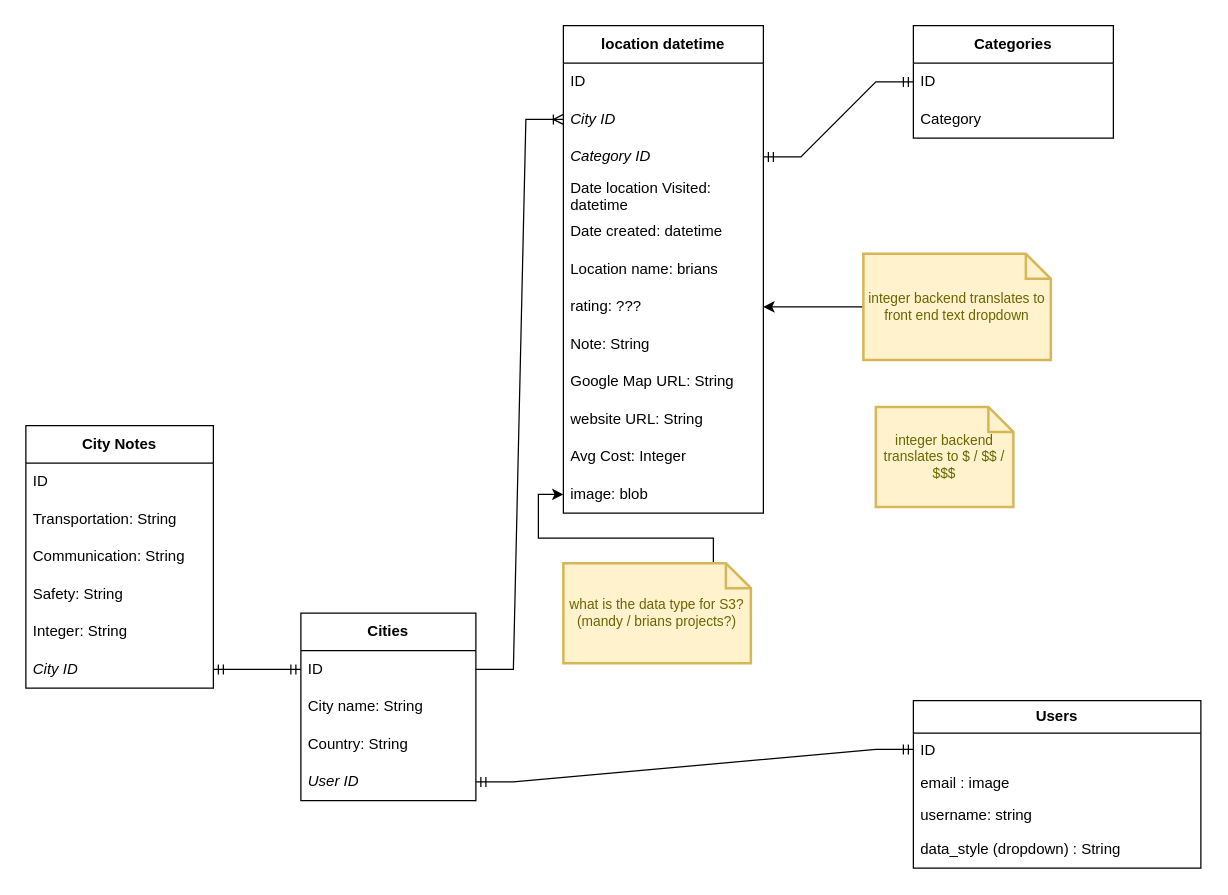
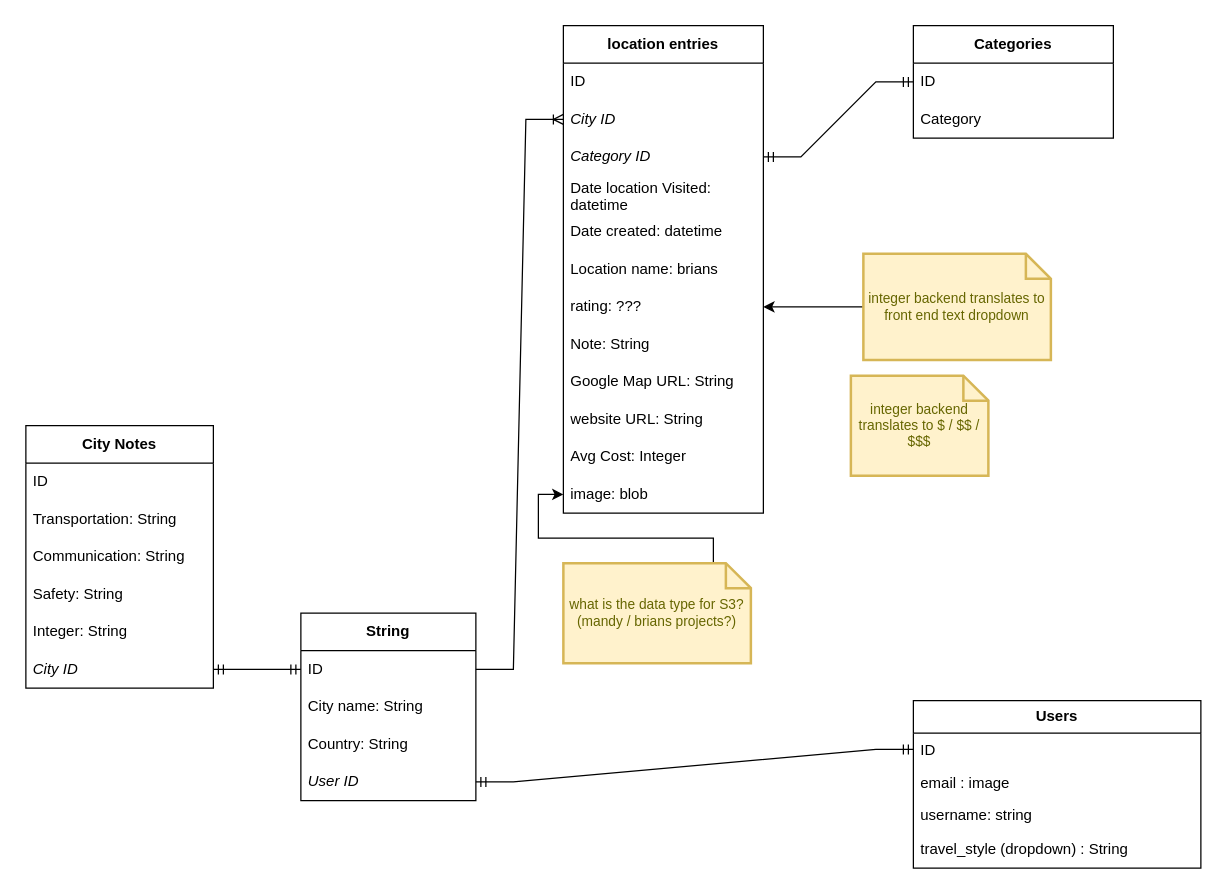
node "location datetime": label "location datetime" -> "location entries"
node "integer backend translates to $ / $$ / $$$": moved (944, 457) -> (919, 426)
node "Cities": label "Cities" -> "String"
node "data_style (dropdown) : String": label "data_style (dropdown) : String" -> "travel_style (dropdown) : String"
